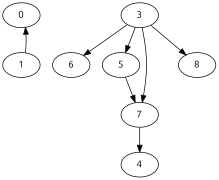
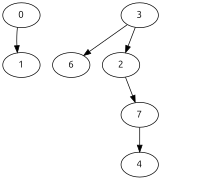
edge "1" -> "0": reversed
edge "3" -> "7": removed
node "5": label "5" -> "2"
node "8": removed
